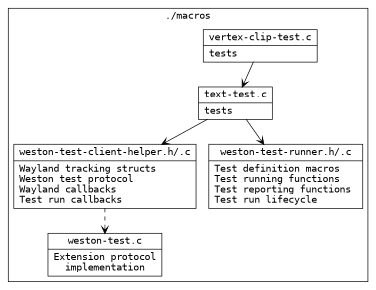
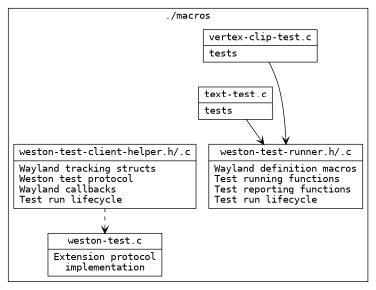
edge "vertex-clip-test.c" -> "text-test.c": now "vertex-clip-test.c" -> "weston-test-runner.h/.c"
edge "text-test.c" -> "weston-test-client-helper.h/.c": removed
node "weston-test-runner.h/.c": text "Test definition macros" -> "Wayland definition macros"
node "weston-test-client-helper.h/.c": text "Test run callbacks" -> "Test run lifecycle"
